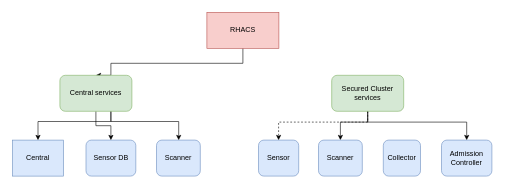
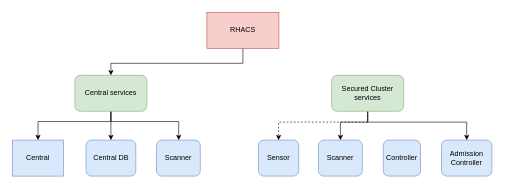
node "Central services": moved (96, 93) -> (111, 93)
node "Sensor DB": label "Sensor DB" -> "Central DB"
node "Collector": label "Collector" -> "Controller"
